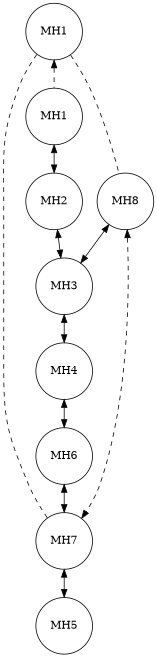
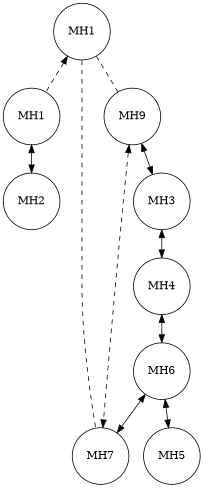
node "MH8": label "MH8" -> "MH9"
edge "MH2" -- "MH3": removed
edge "MH7" -- "MH5": now "MH6" -- "MH5"
